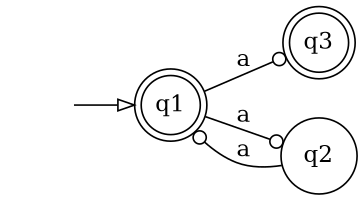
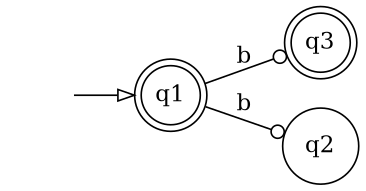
edge "q1" -> "q3": label "a" -> "b"
edge "q1" -> "q2": label "a" -> "b"
edge "q2" -> "q1": removed, label "a"
